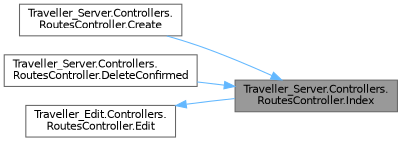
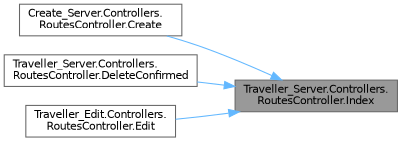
node "Traveller_Server.Controllers. RoutesController.Create": label "Traveller_Server.Controllers. RoutesController.Create" -> "Create_Server.Controllers. RoutesController.Create"
edge "Traveller_Server.Controllers. RoutesController.Index" -> "Traveller_Edit.Controllers. RoutesController.Edit": reversed
